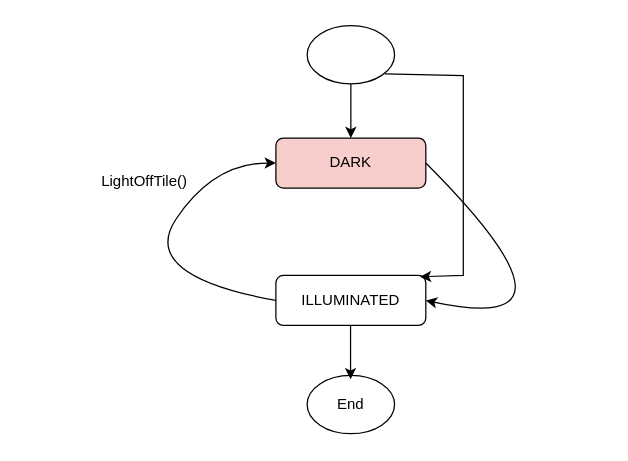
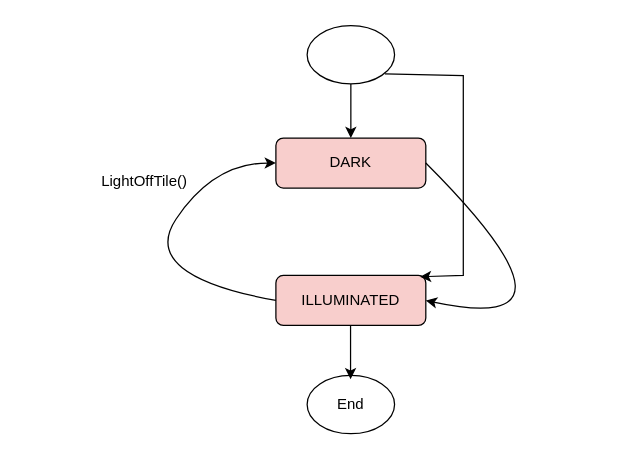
node "ILLUMINATED": fillcolor #ffffff -> #f8cecc
